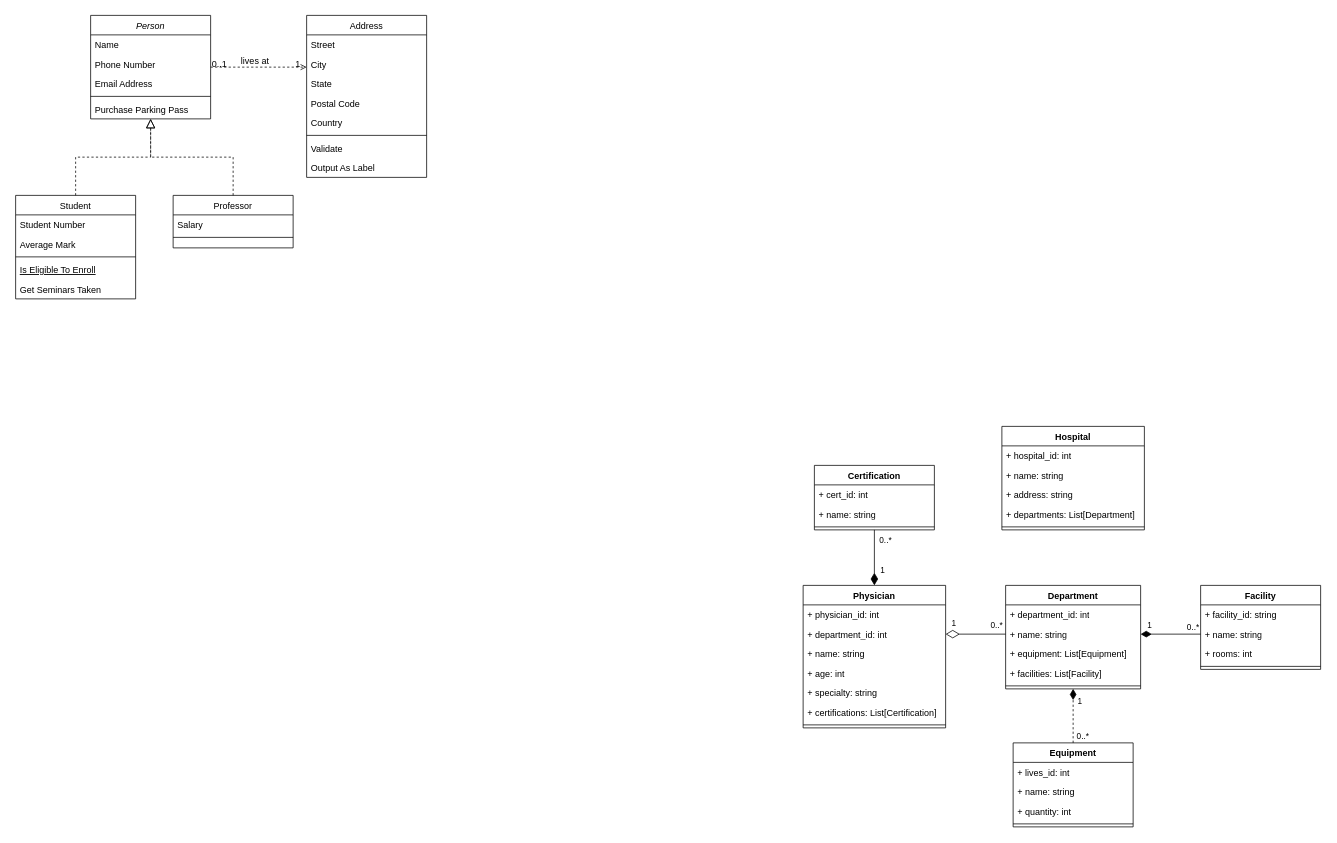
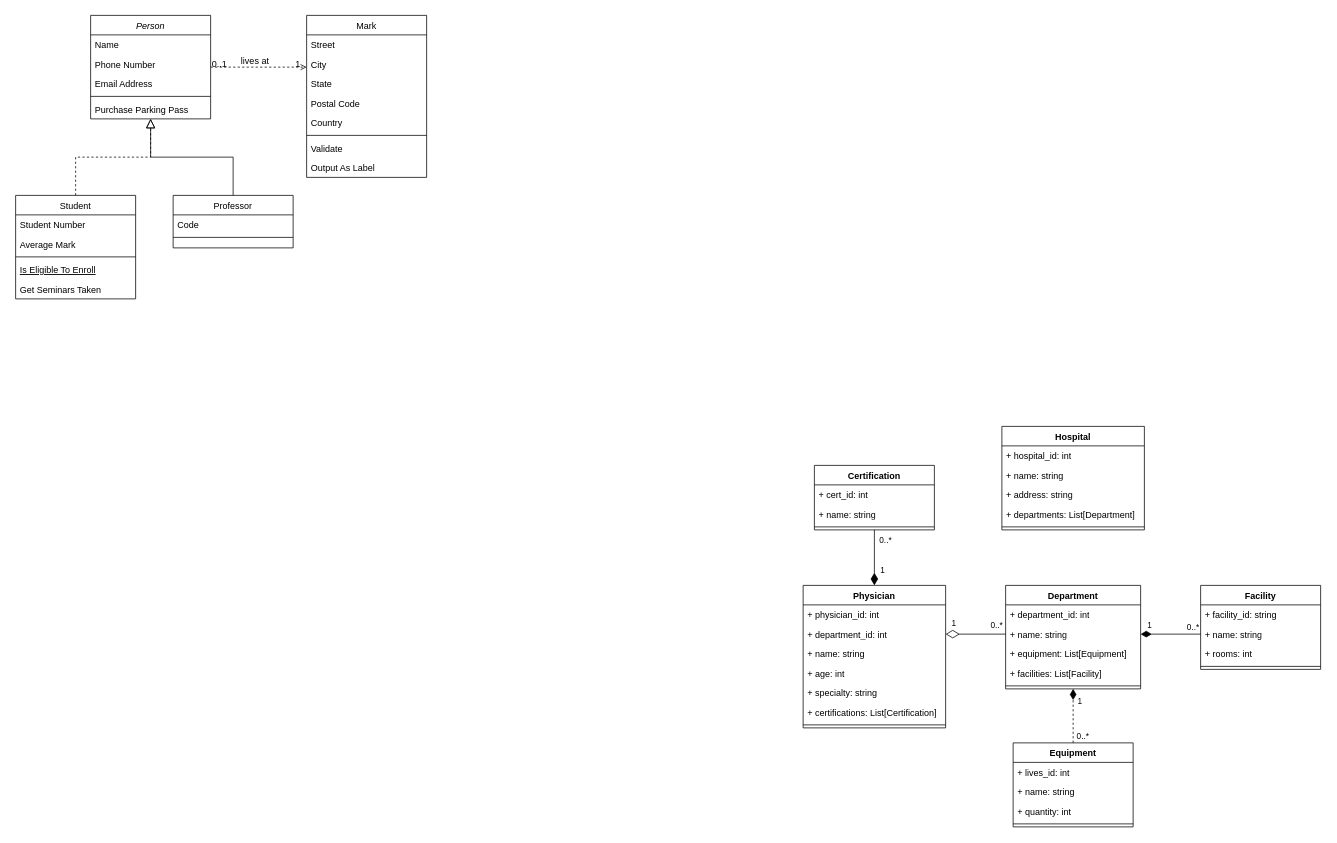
node "Address": label "Address" -> "Mark"
edge "Professor" -> "Person": style dashed -> solid
node "Salary": label "Salary" -> "Code"
